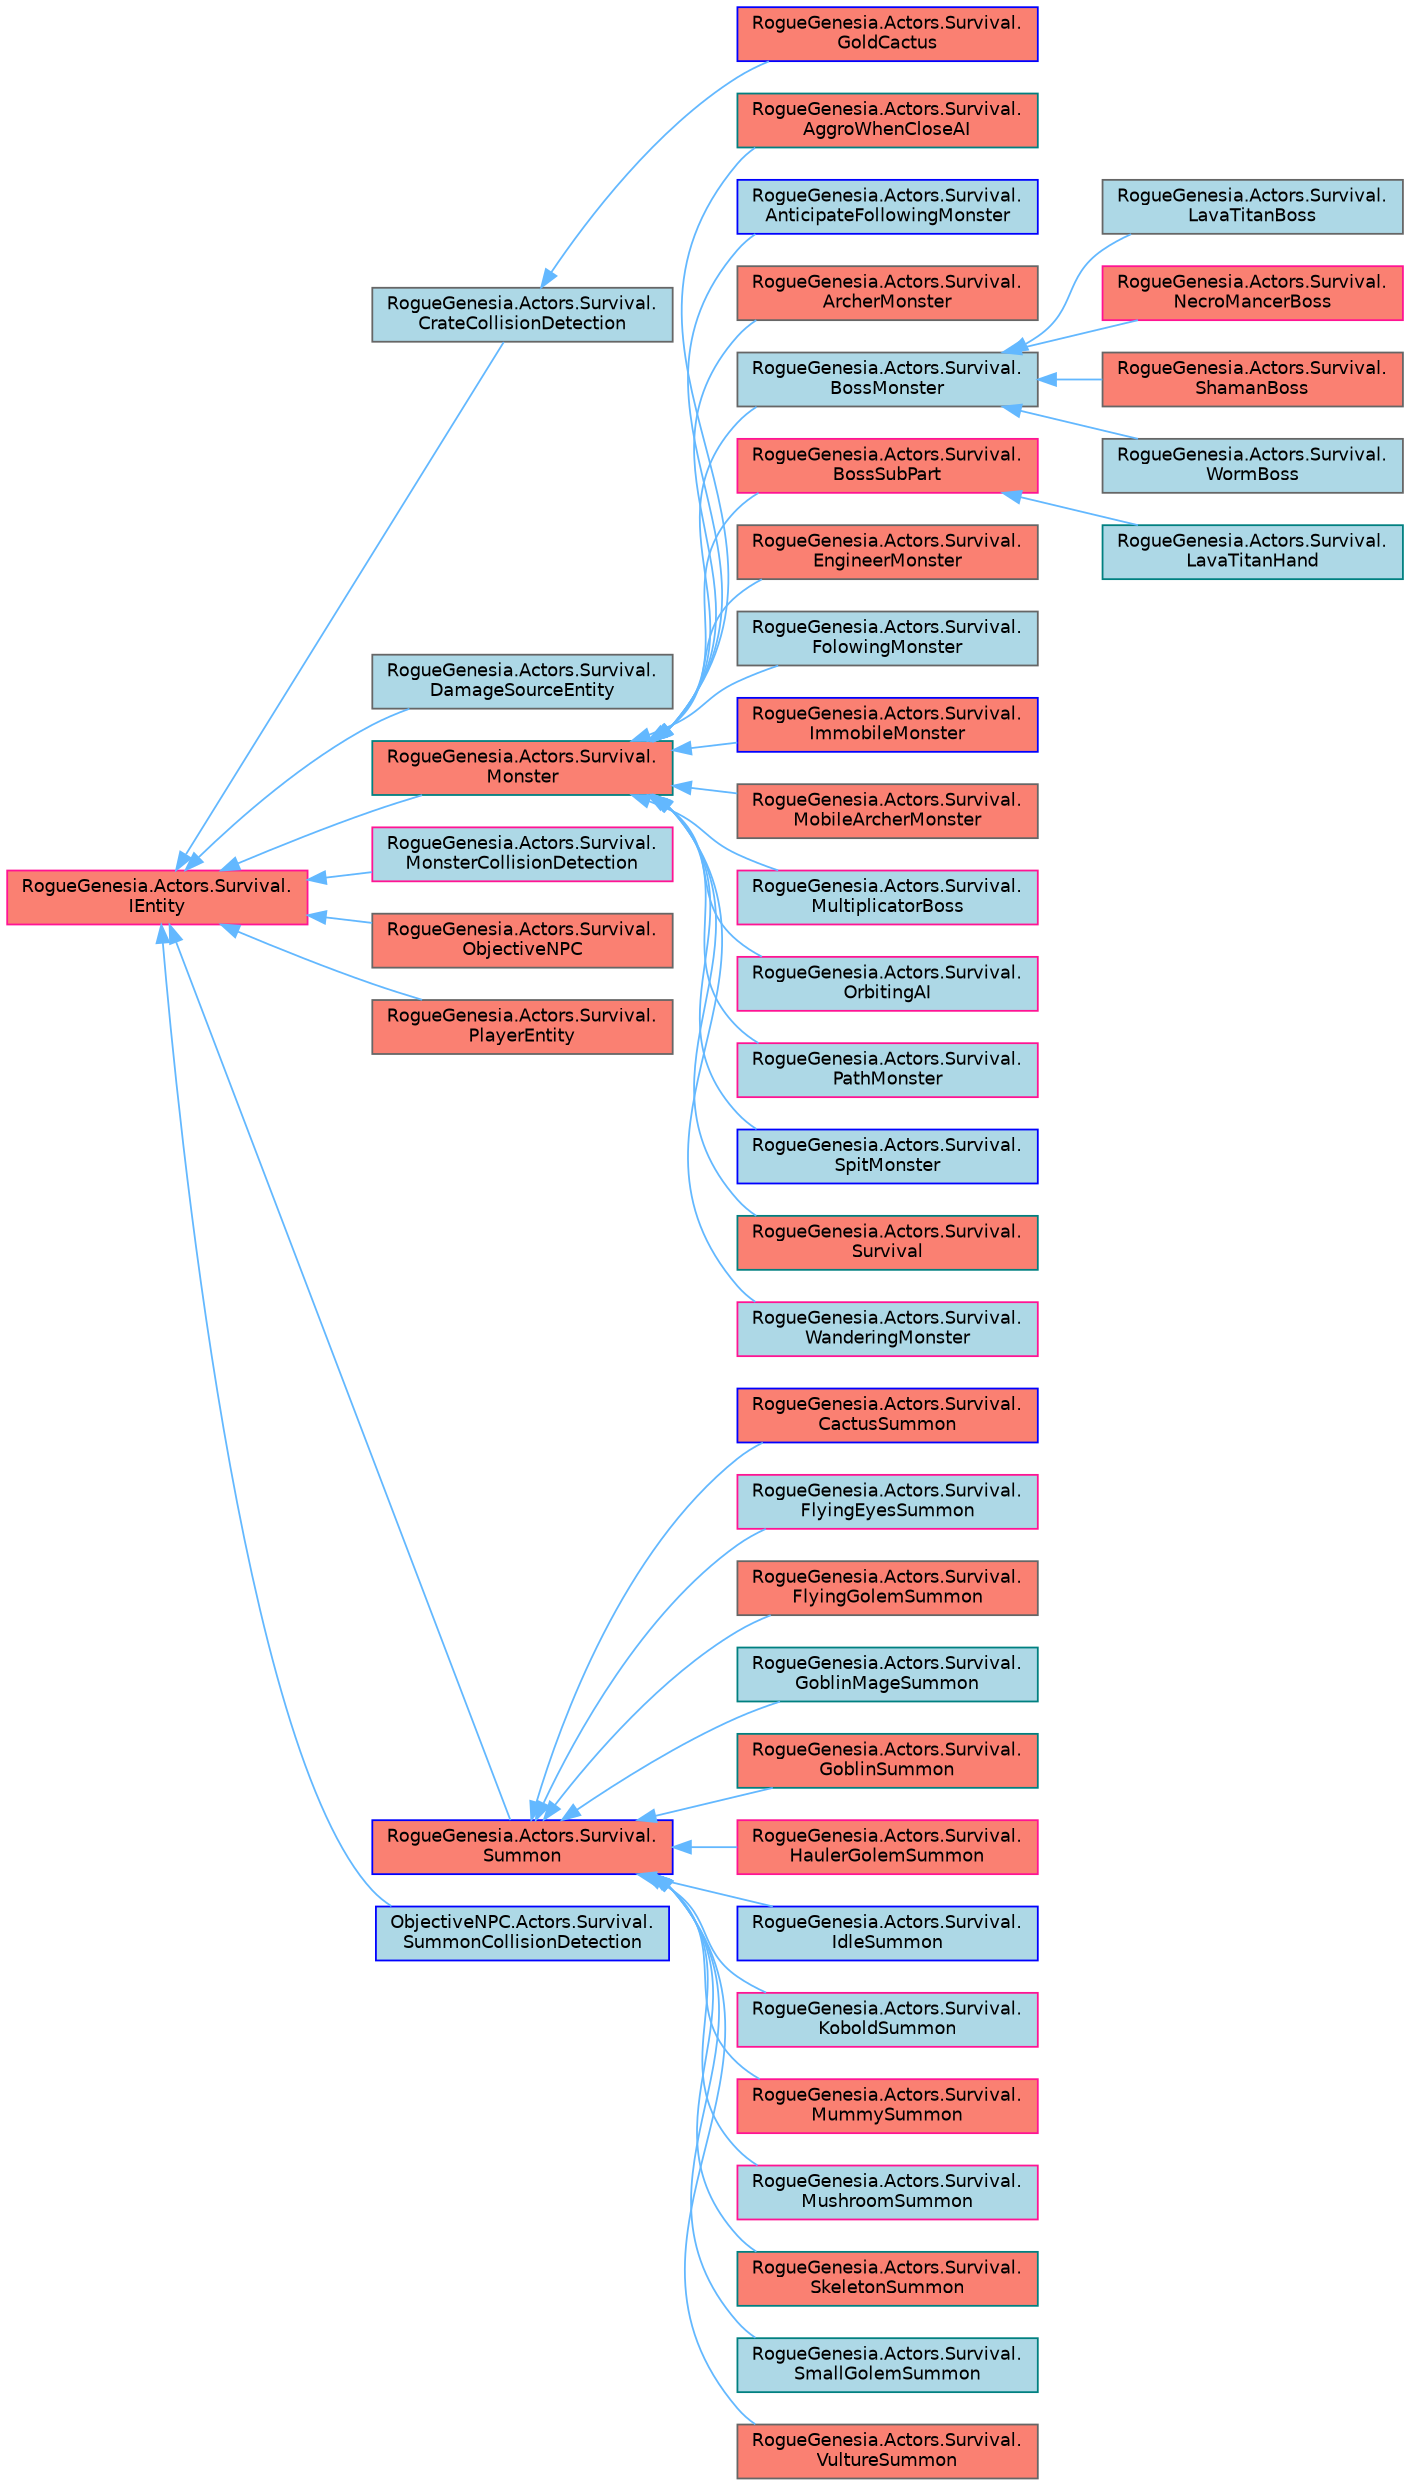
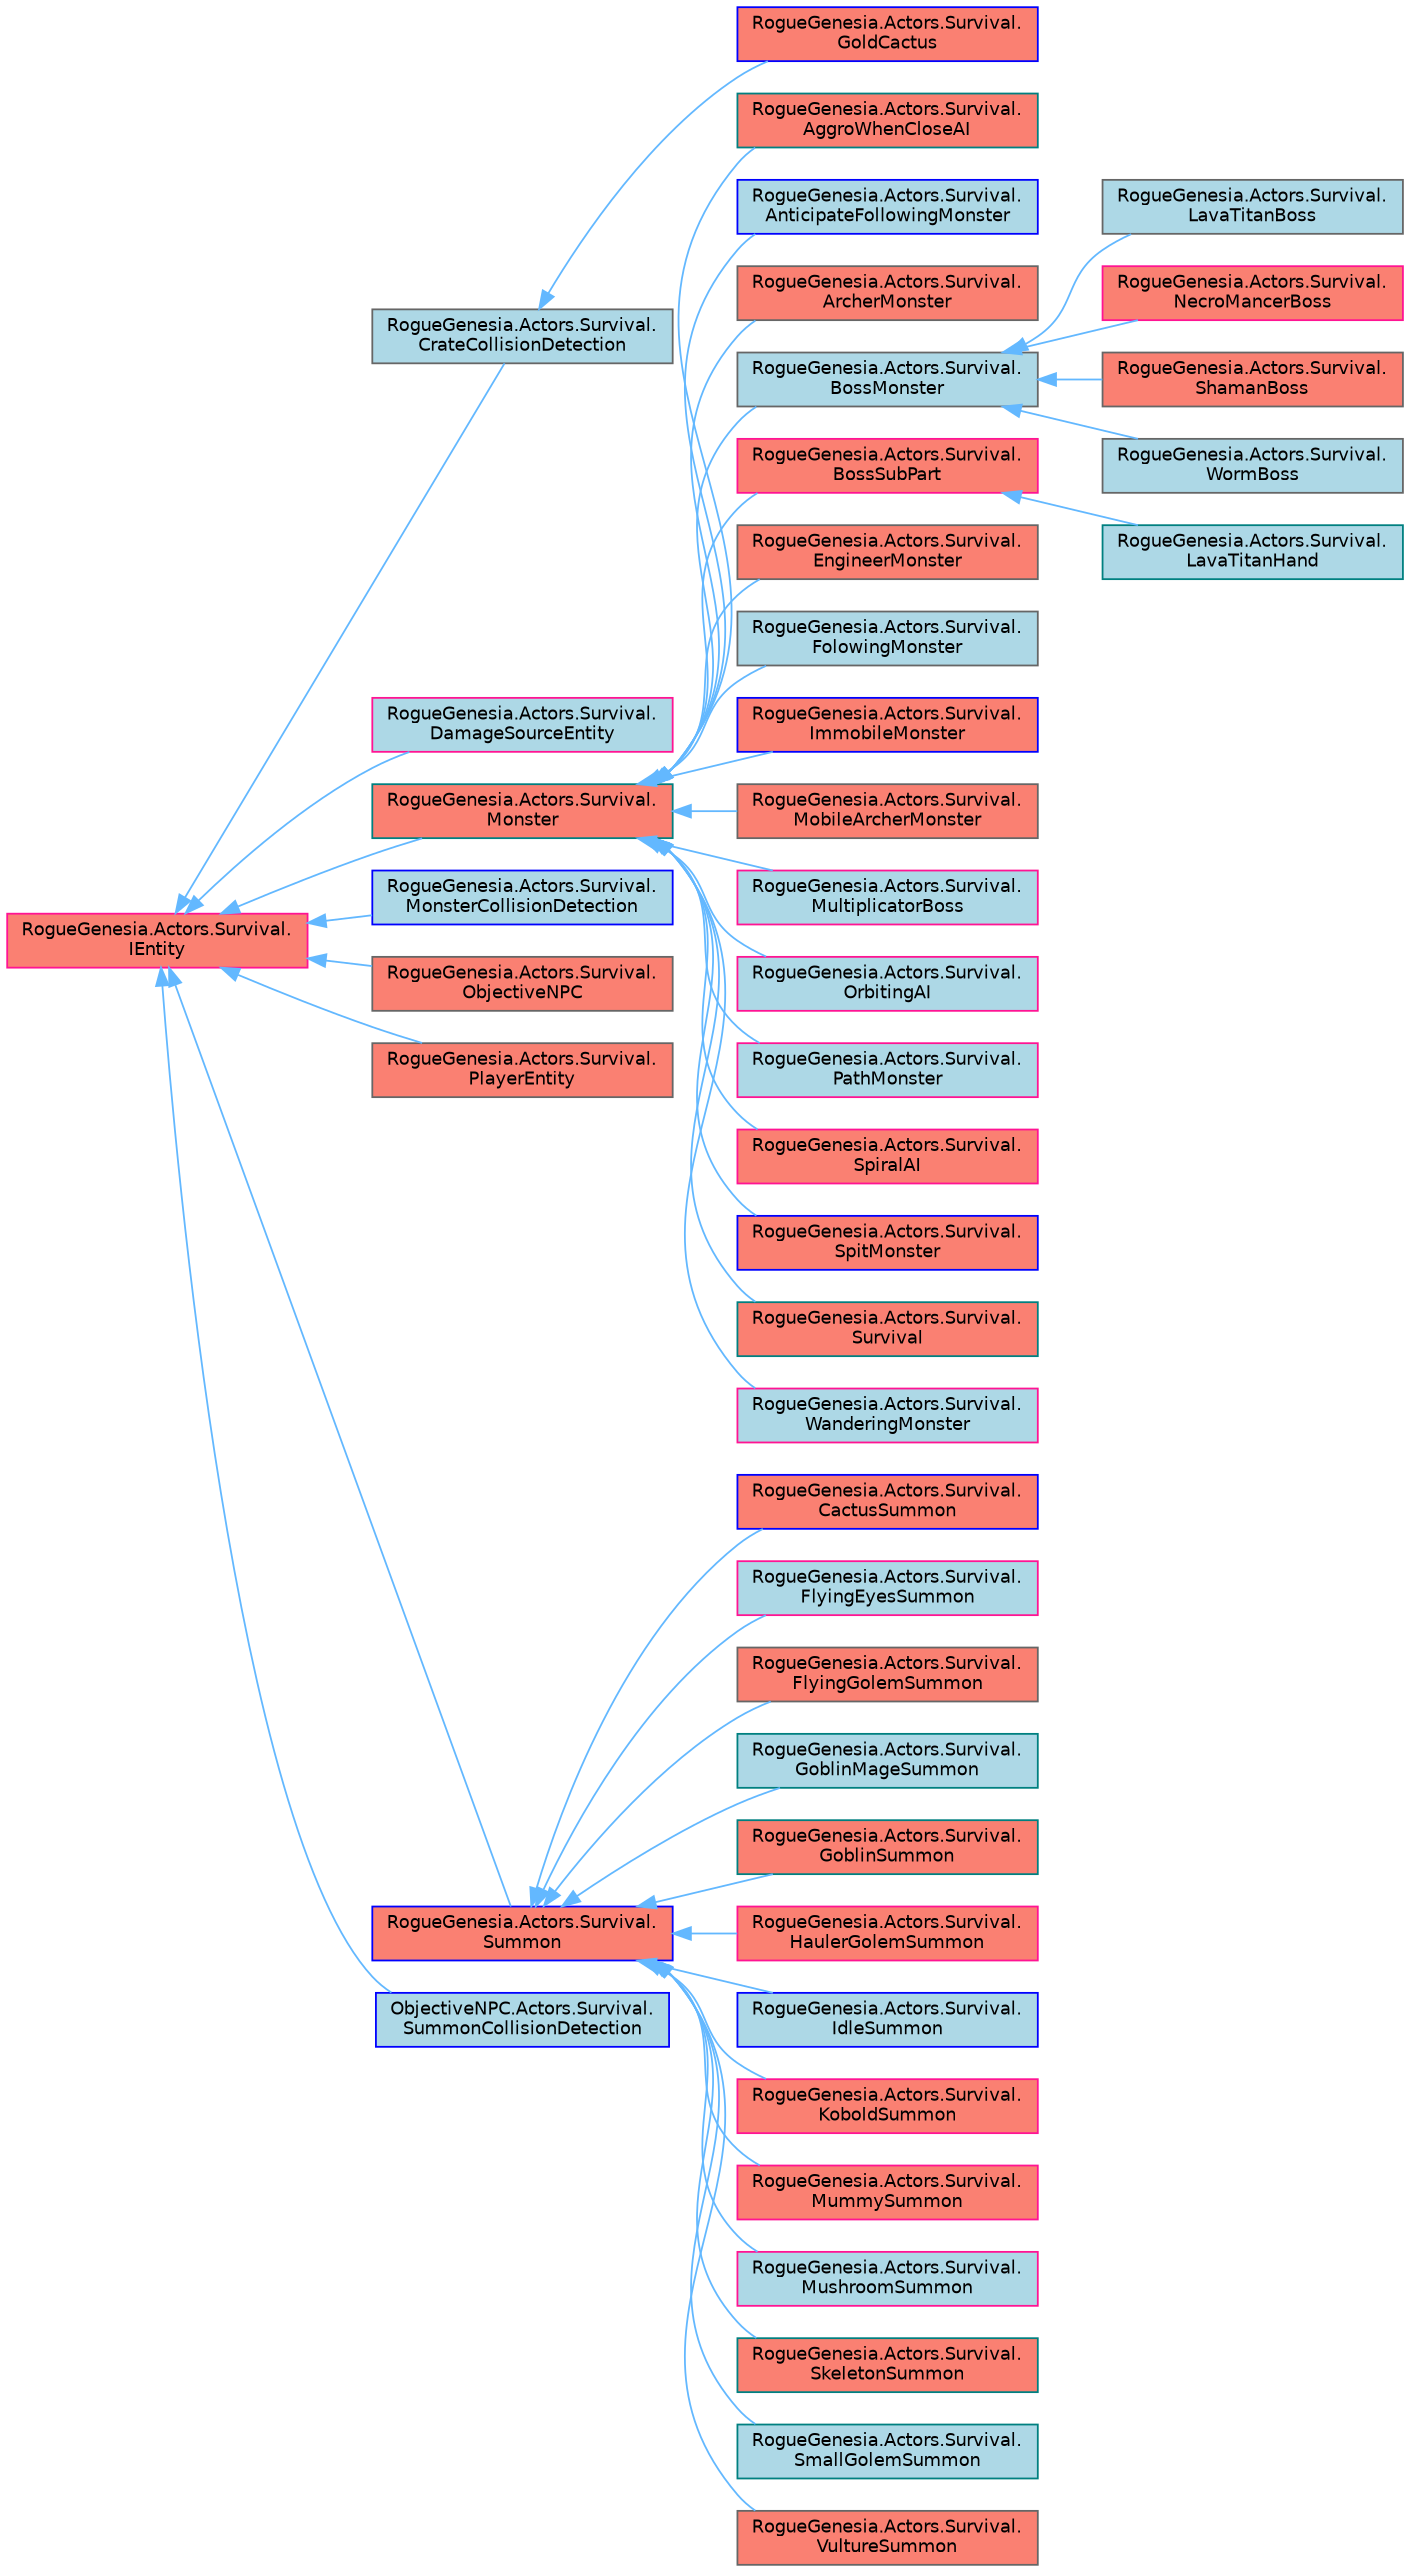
node "RogueGenesia.Actors.Survival. DamageSourceEntity": color gray40 -> deeppink
node "RogueGenesia.Actors.Survival. MonsterCollisionDetection": color deeppink -> blue
node "RogueGenesia.Actors.Survival. SpiralAI": added
node "RogueGenesia.Actors.Survival. SpitMonster": fillcolor lightblue -> salmon
node "RogueGenesia.Actors.Survival. KoboldSummon": fillcolor lightblue -> salmon
